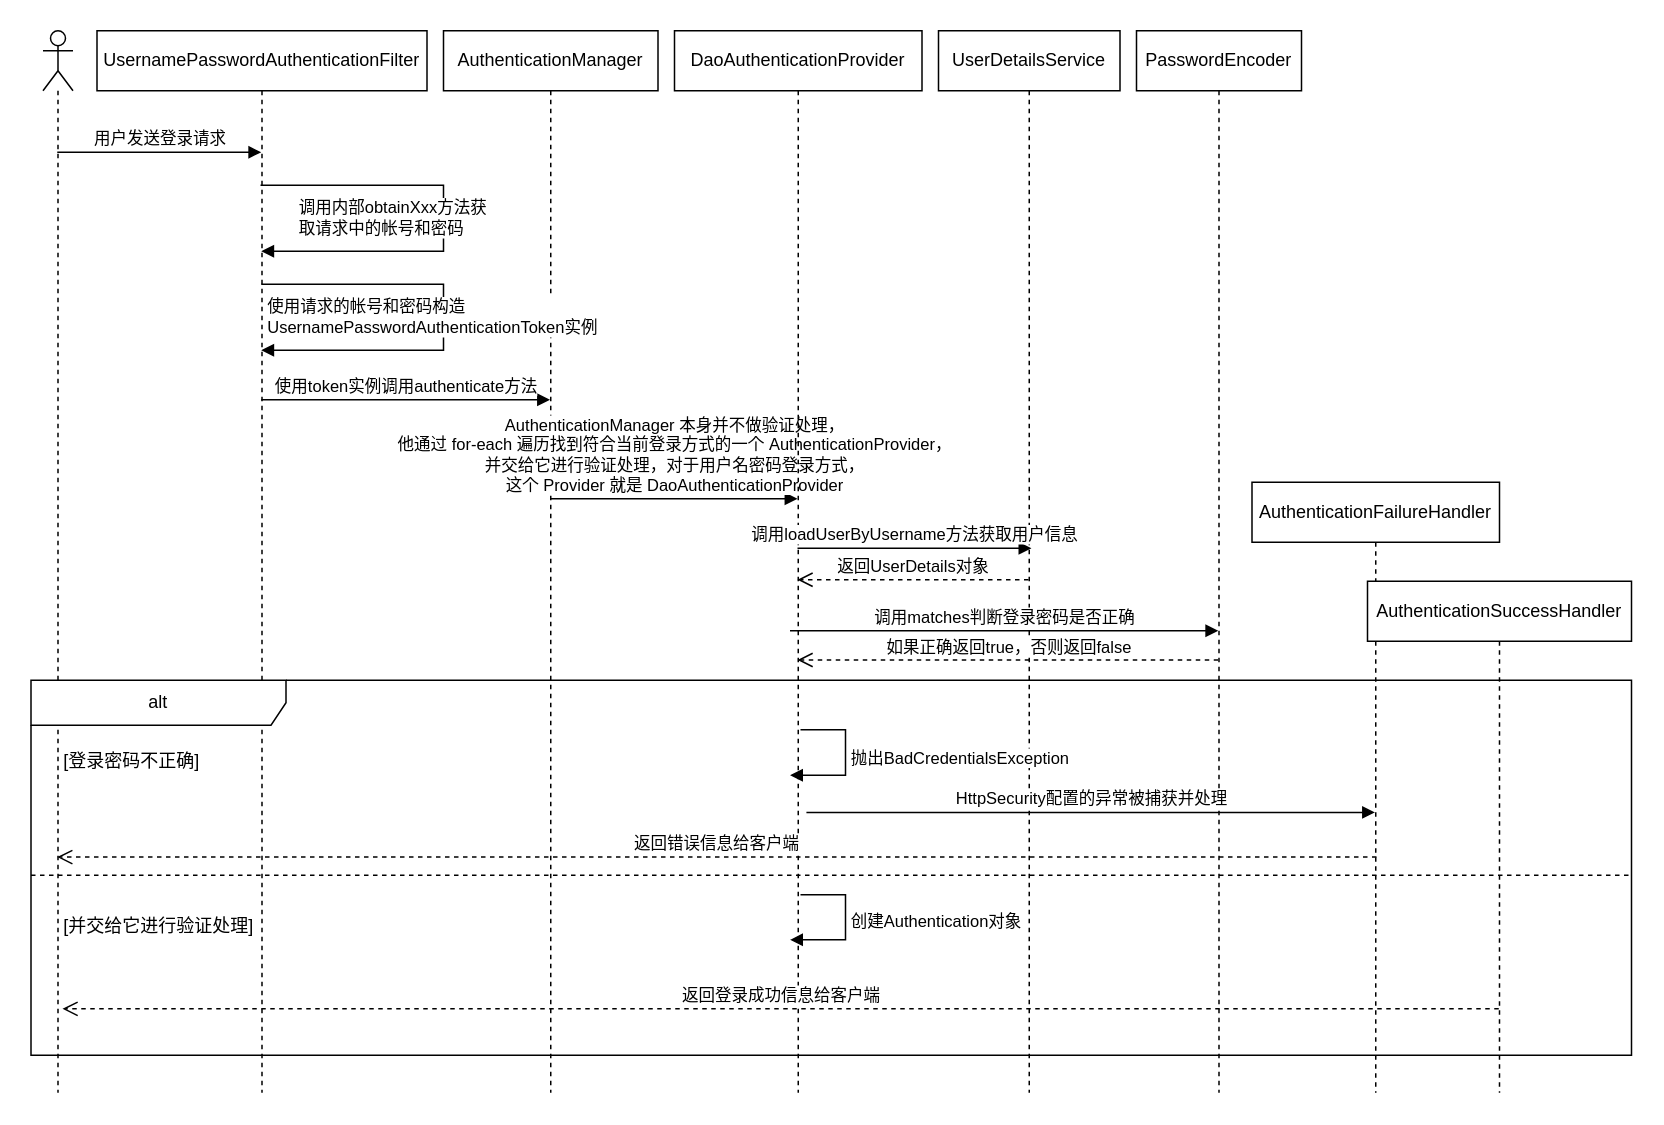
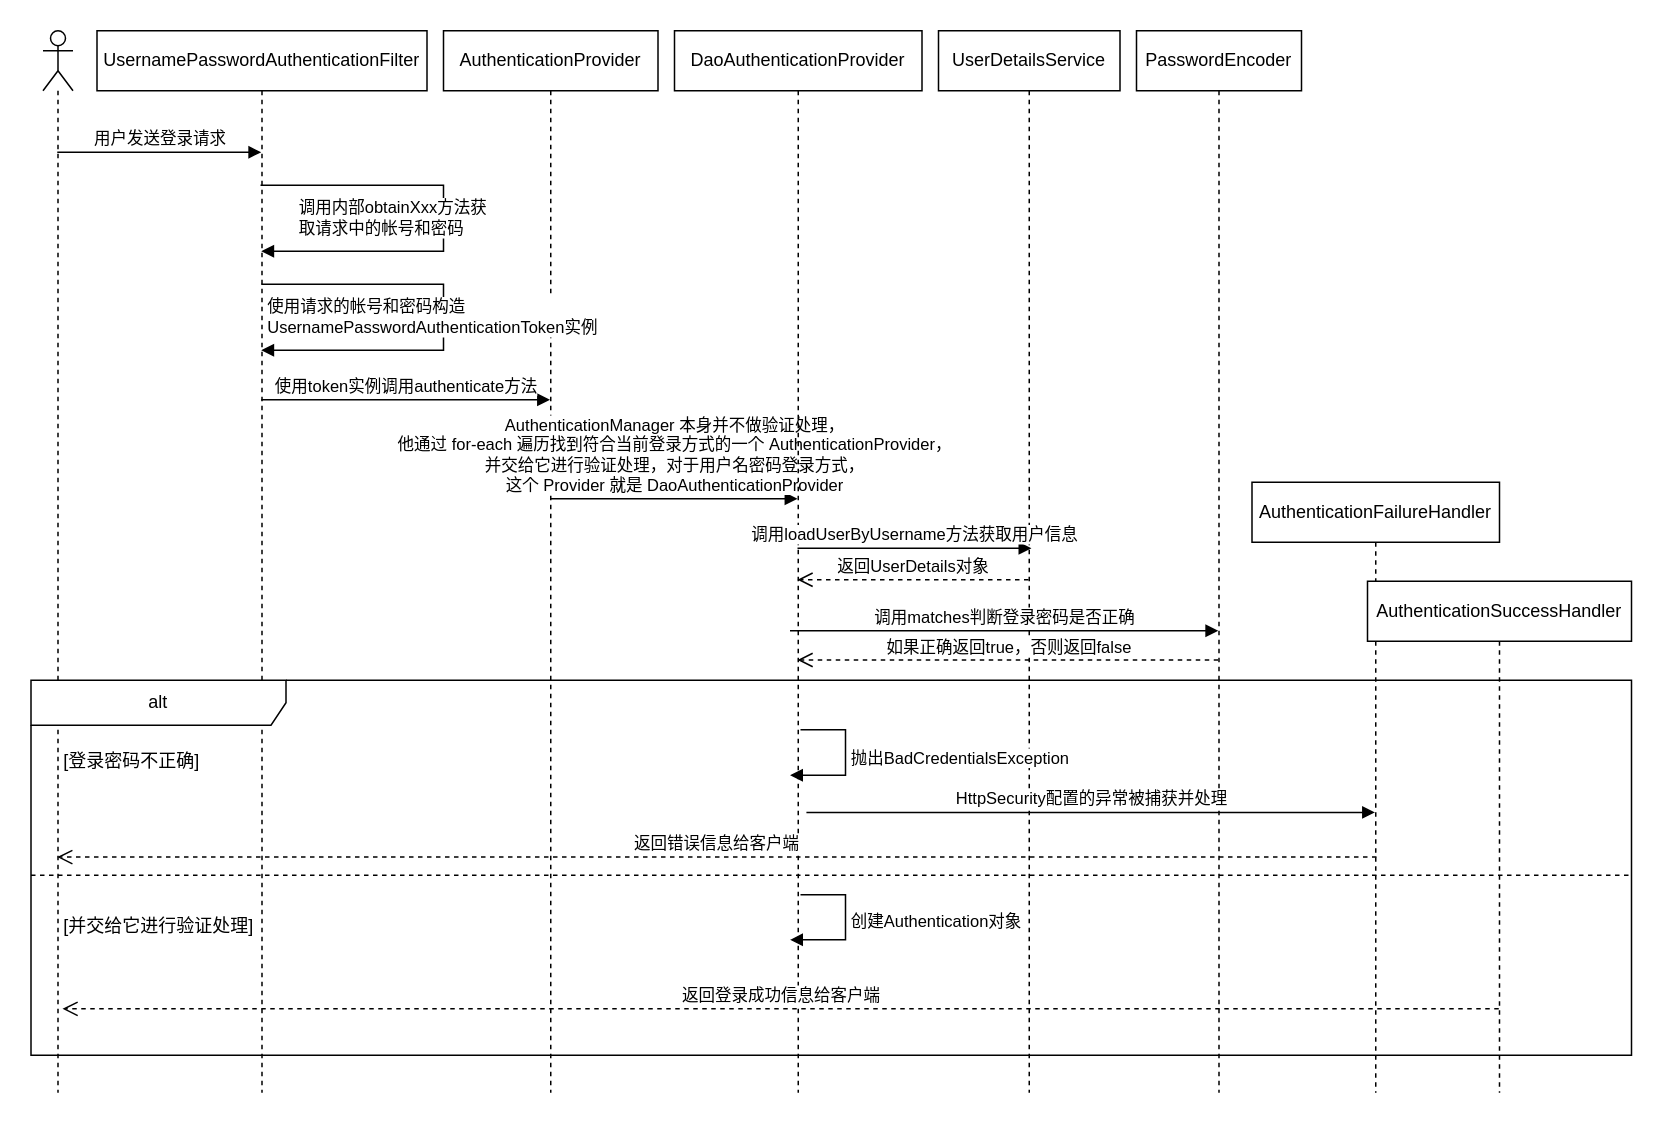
node "AuthenticationManager": label "AuthenticationManager" -> "AuthenticationProvider"
